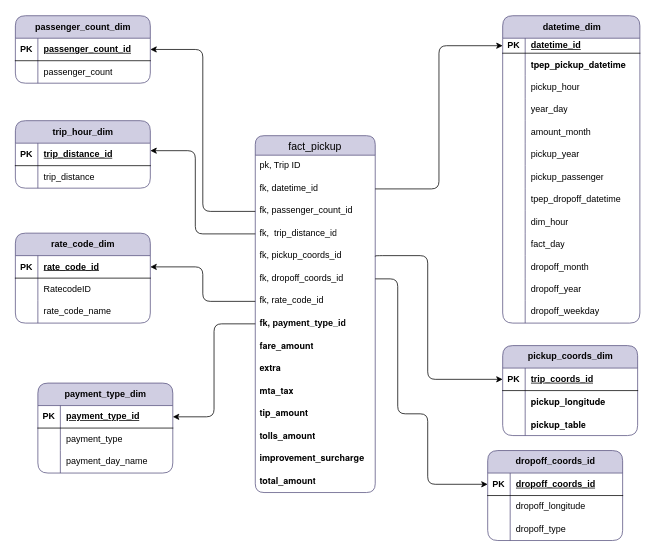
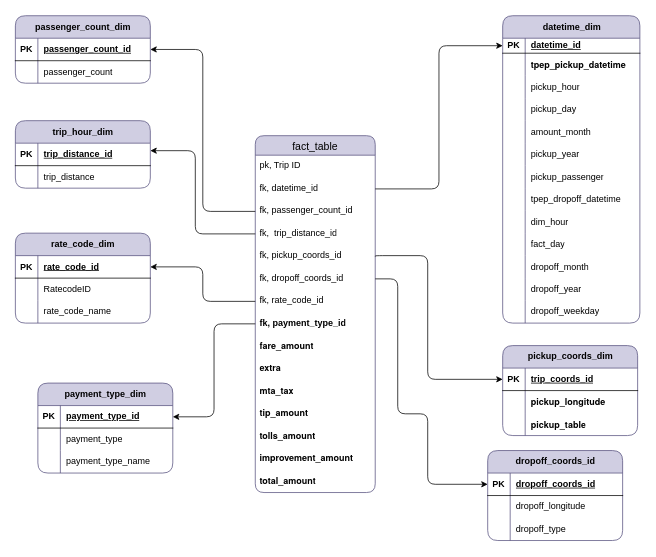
node "year_day": label "year_day" -> "pickup_day"
node "fact_pickup": label "fact_pickup" -> "fact_table"
node "improvement_surcharge": label "improvement_surcharge" -> "improvement_amount"
node "payment_day_name": label "payment_day_name" -> "payment_type_name"
